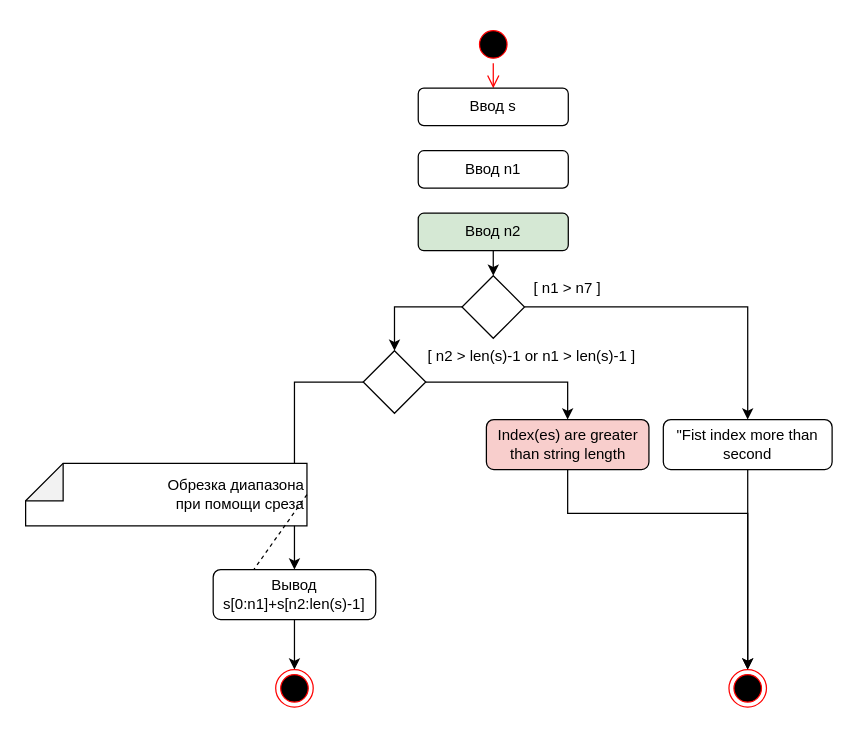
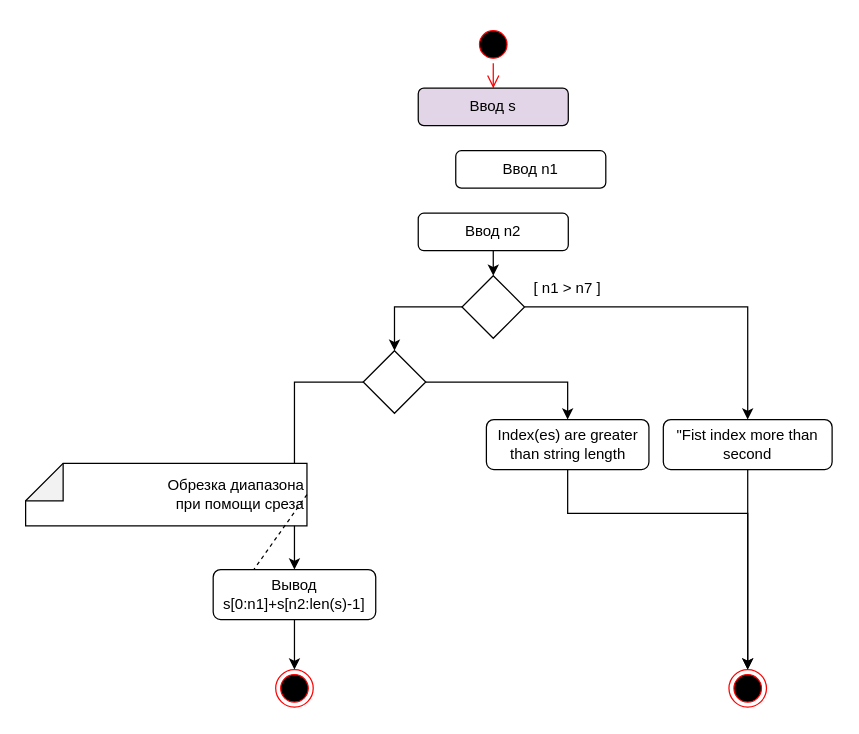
node "Ввод s": fillcolor #ffffff -> #e1d5e7
node "Ввод n1": moved (493, 169) -> (531, 169)
node "Ввод n2": fillcolor #d5e8d4 -> #ffffff
node "[ n2 > len(s)-1 or n1 > len(s)-1 ]": removed
node "Index(es) are greater than string length": fillcolor #f8cecc -> #ffffff
